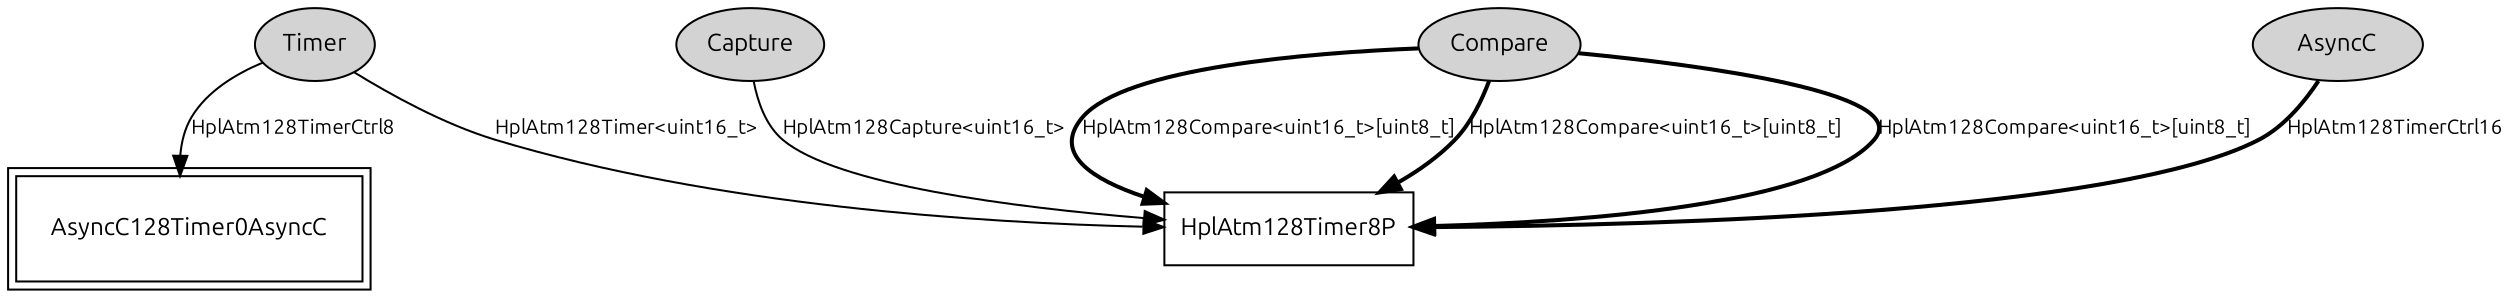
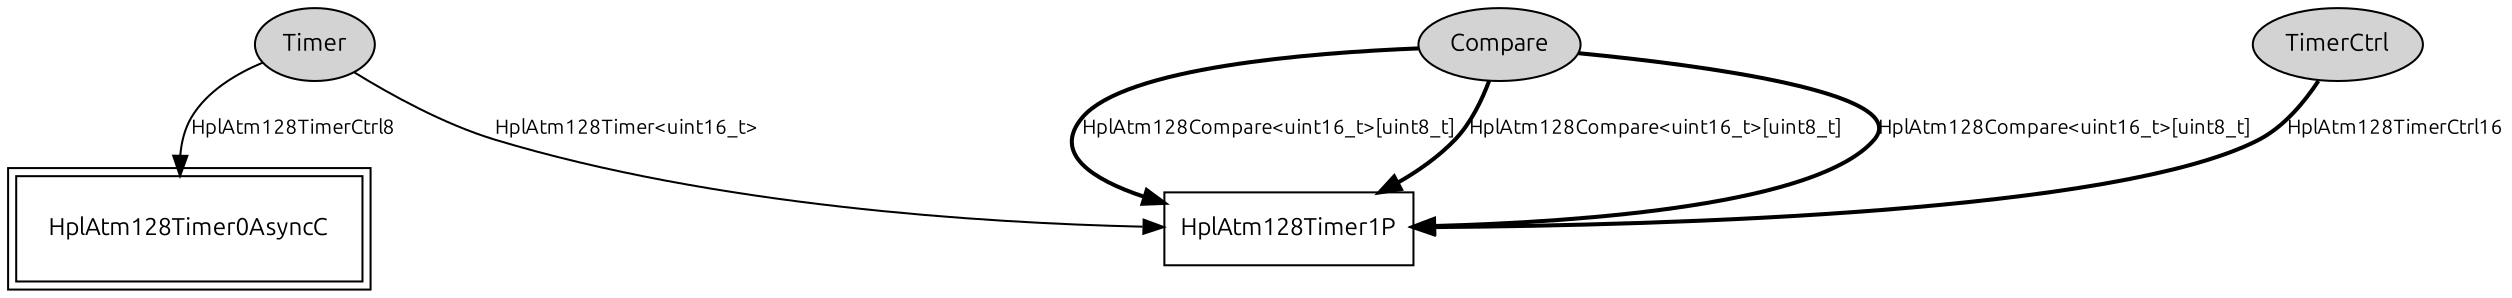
node "Capture": removed
node "AsyncC": label "AsyncC" -> "TimerCtrl"
node "AsyncC128Timer0AsyncC": label "AsyncC128Timer0AsyncC" -> "HplAtm128Timer0AsyncC"
node "HplAtm128Timer8P": label "HplAtm128Timer8P" -> "HplAtm128Timer1P"
